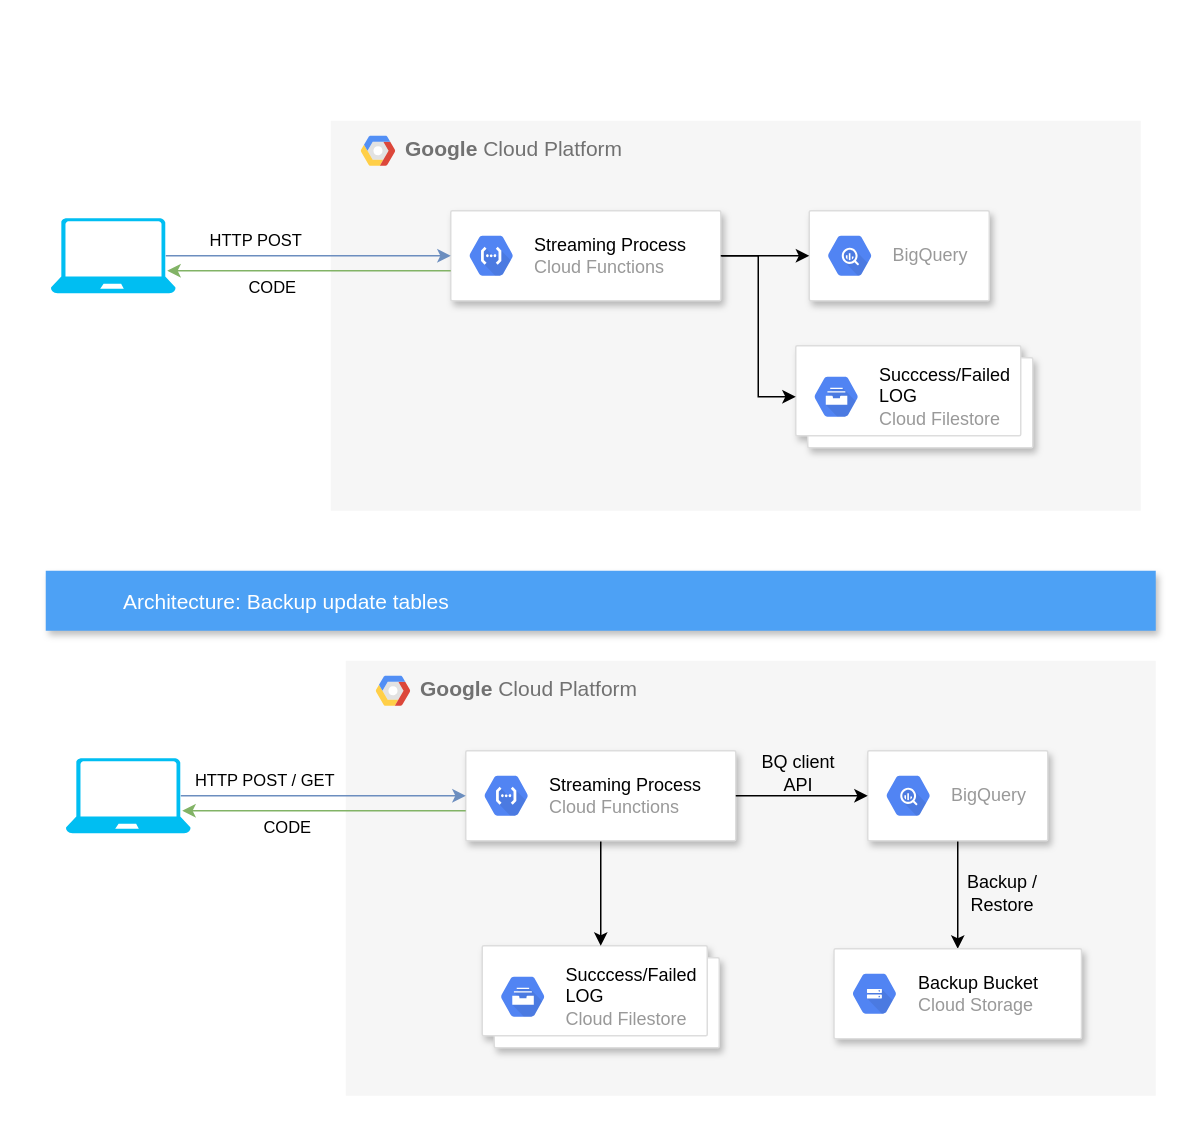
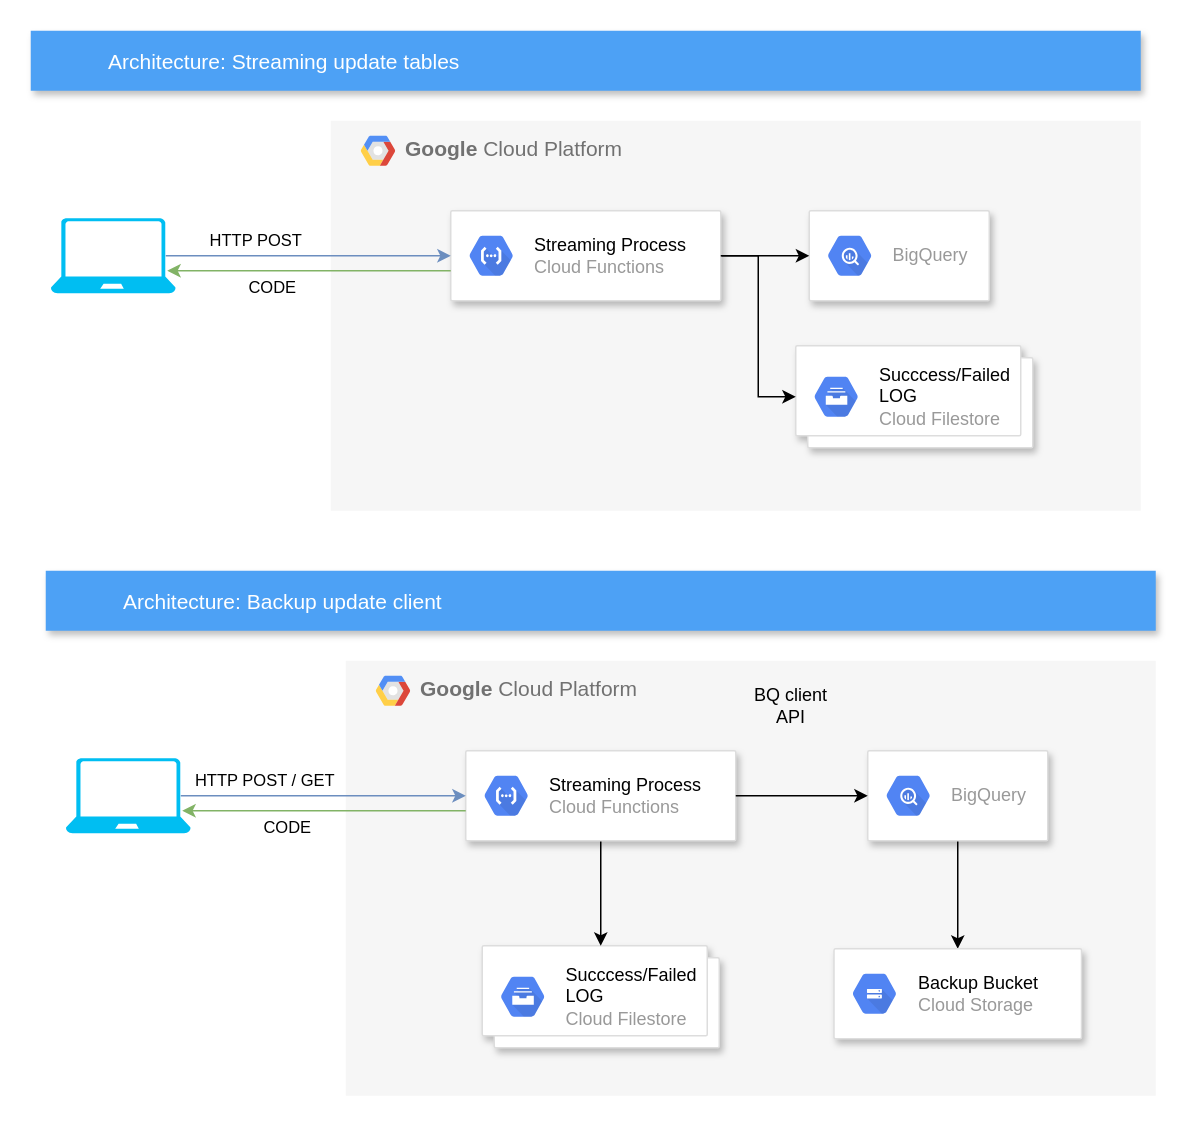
node "Architecture: Streaming update tables": added
node "Architecture: Backup update tables": label "Architecture: Backup update tables" -> "Architecture: Backup update client"
node "BQ client API": moved (799, 773) -> (791, 706)
node "Backup / Restore": removed
